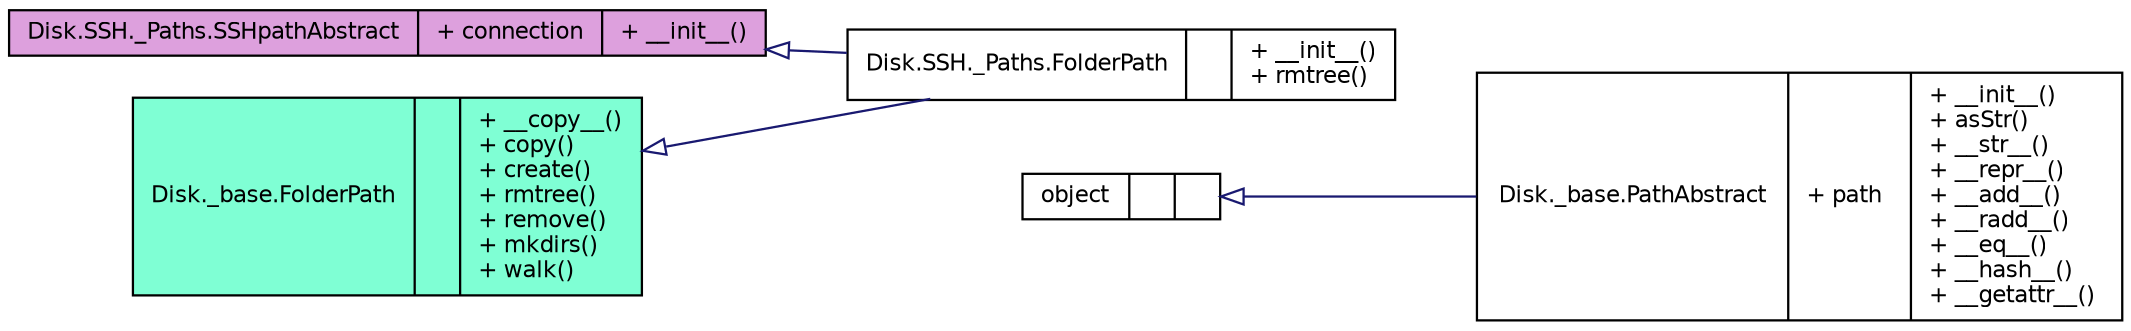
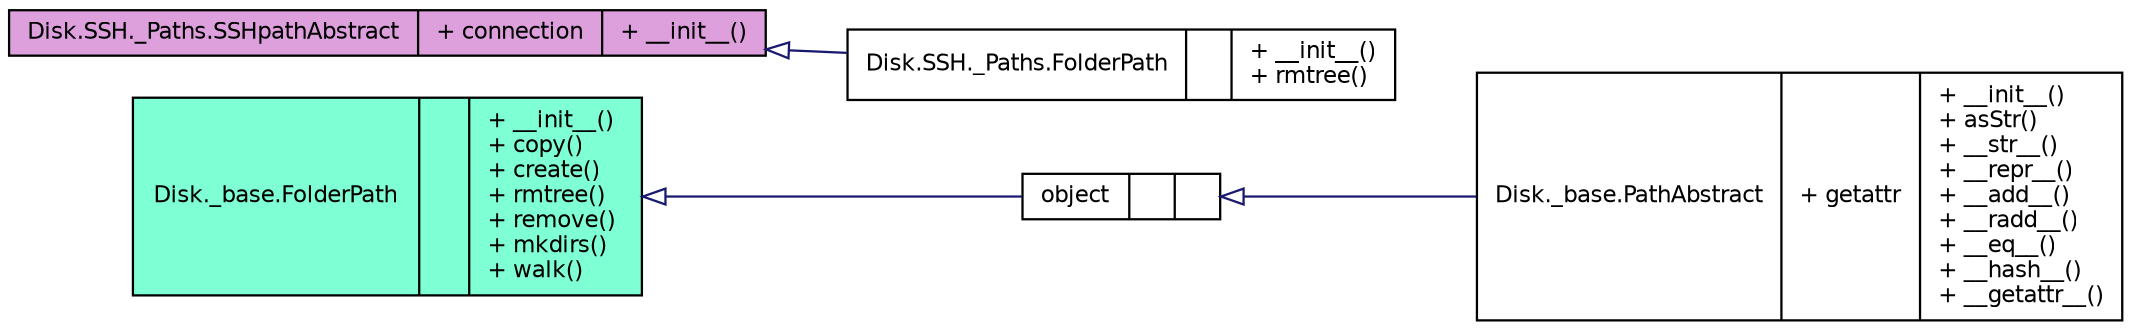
node "Disk._base.FolderPath": text "+ __copy__()" -> "+ __init__()"
edge "Disk.SSH._Paths.FolderPath" -> "Disk._base.FolderPath": now "object" -> "Disk._base.FolderPath"
node "Disk._base.PathAbstract": text "+ path" -> "+ getattr"
